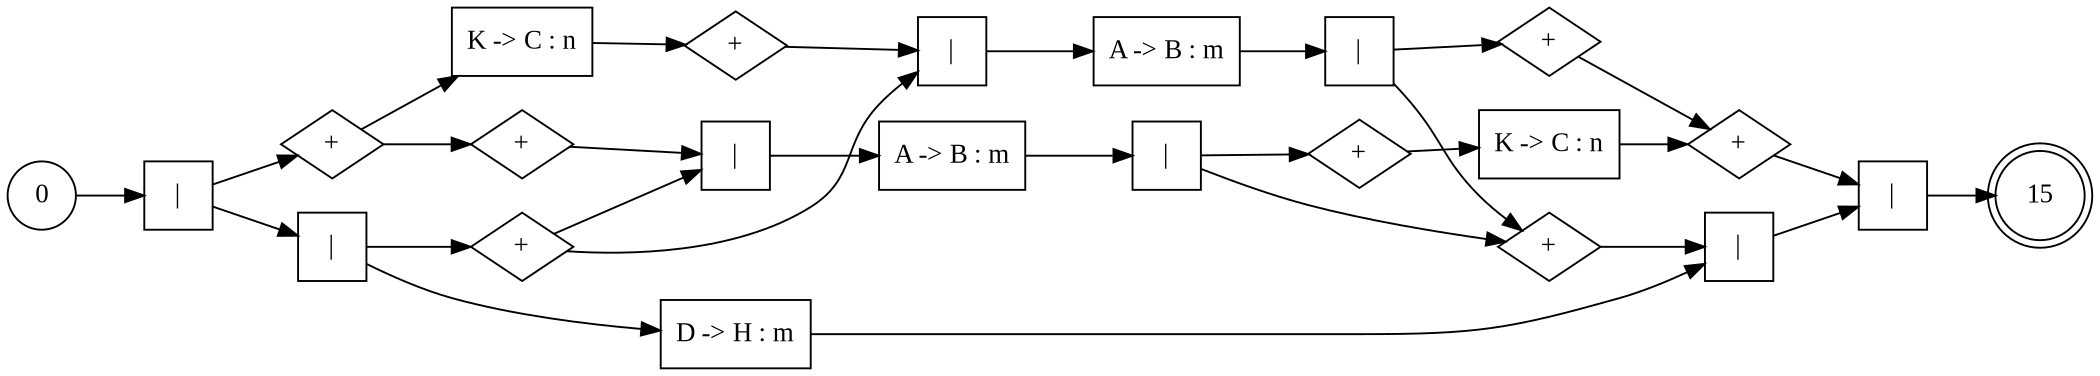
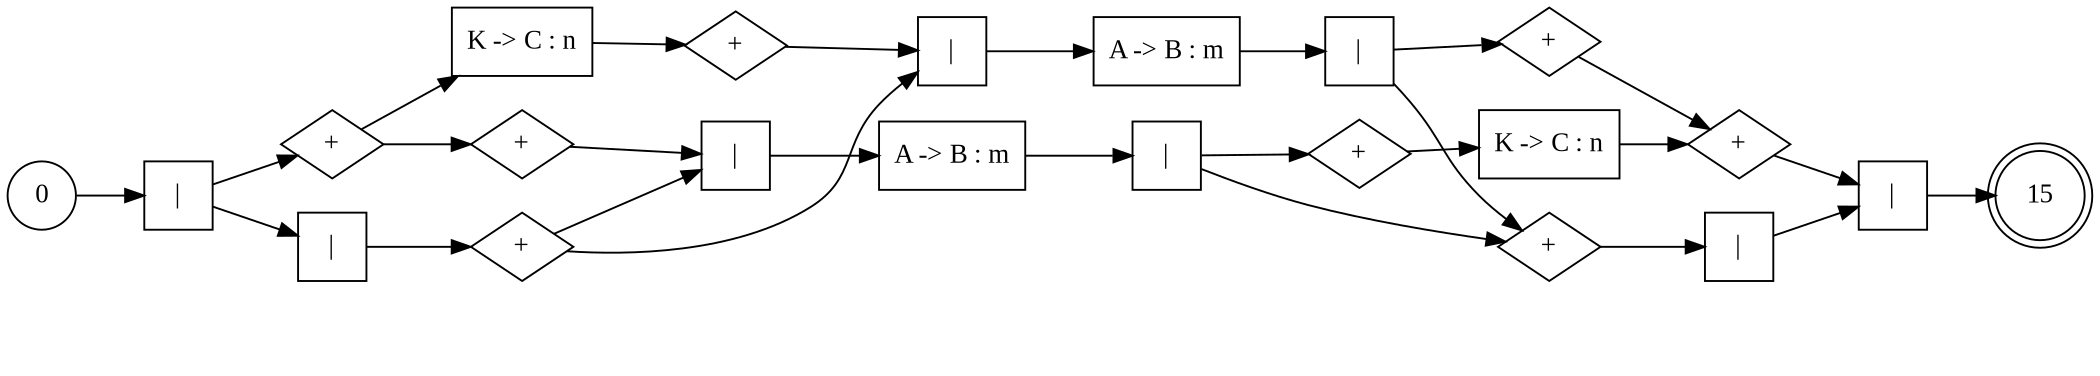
node "D -> H : m": removed
